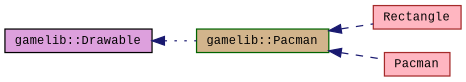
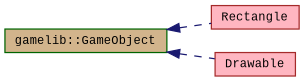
node "gamelib::Drawable": removed
node "gamelib::Pacman": label "gamelib::Pacman" -> "gamelib::GameObject"
node "Pacman": label "Pacman" -> "Drawable"
